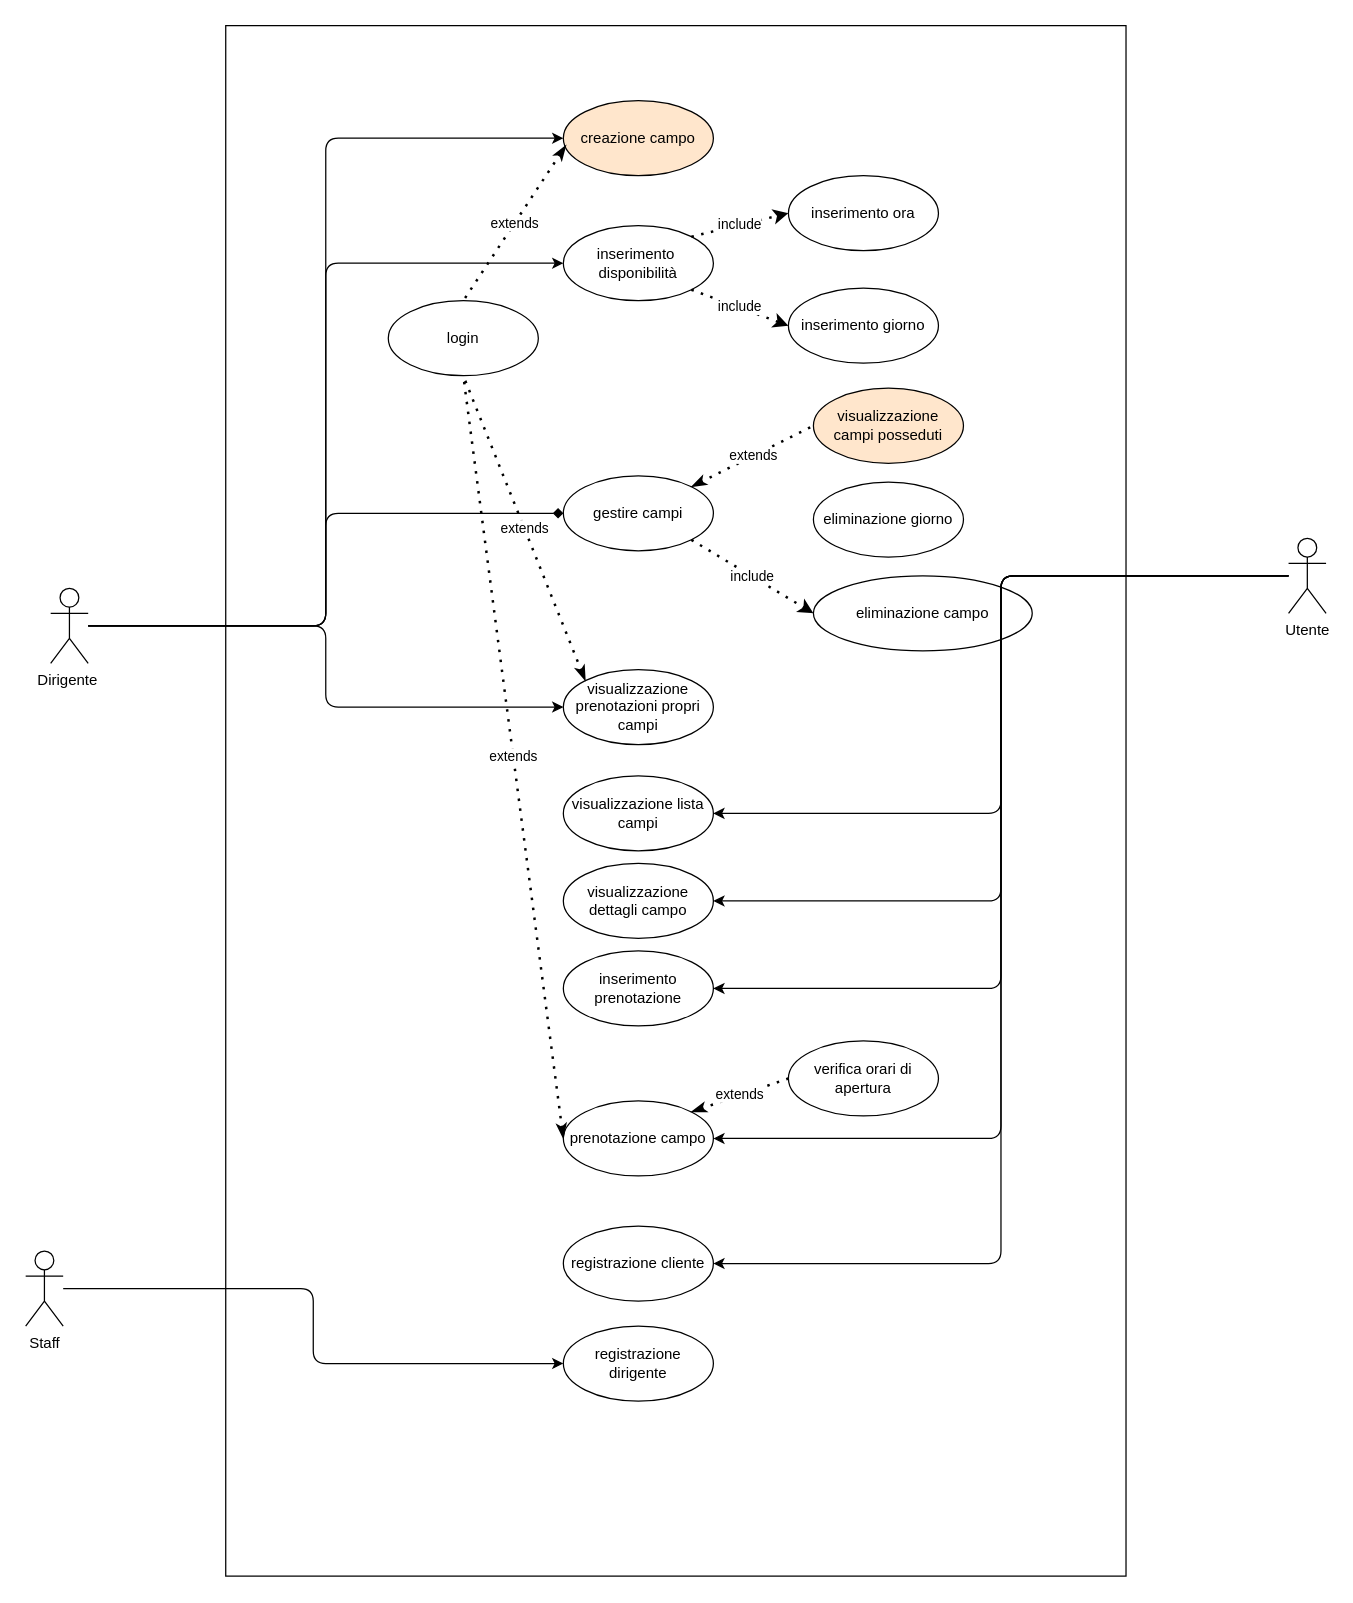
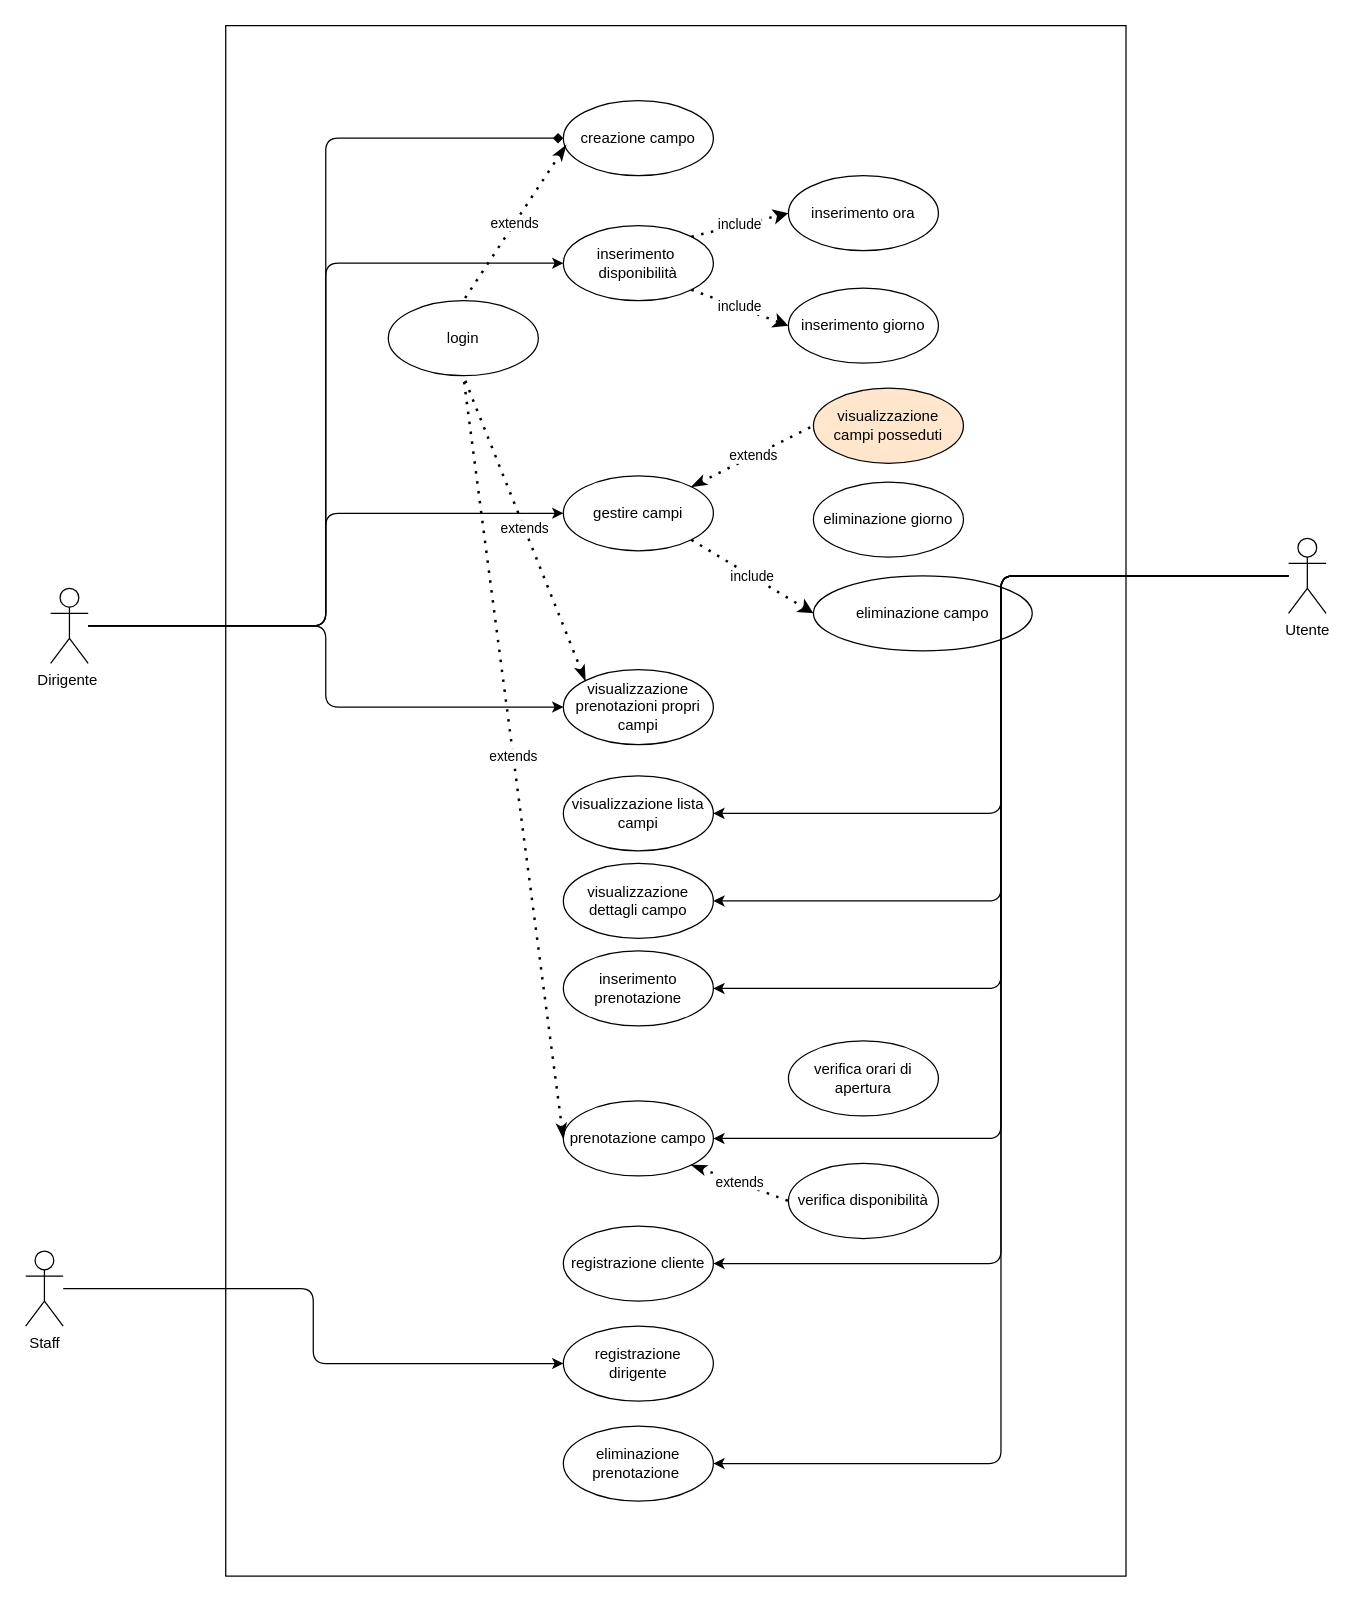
edge "Dirigente" -> "creazione campo": arrowhead classic -> diamond
node "creazione campo": fillcolor #ffe6cc -> #ffffff
edge "Dirigente" -> "gestire campi": arrowhead diamond -> classic
edge "verifica orari di apertura" -> "prenotazione campo": removed, label "extends"
edge "verifica disponibilità" -> "prenotazione campo": added, label "extends"
node "verifica disponibilità": added
node "eliminazione prenotazione": added
edge "Utente" -> "eliminazione prenotazione": added
